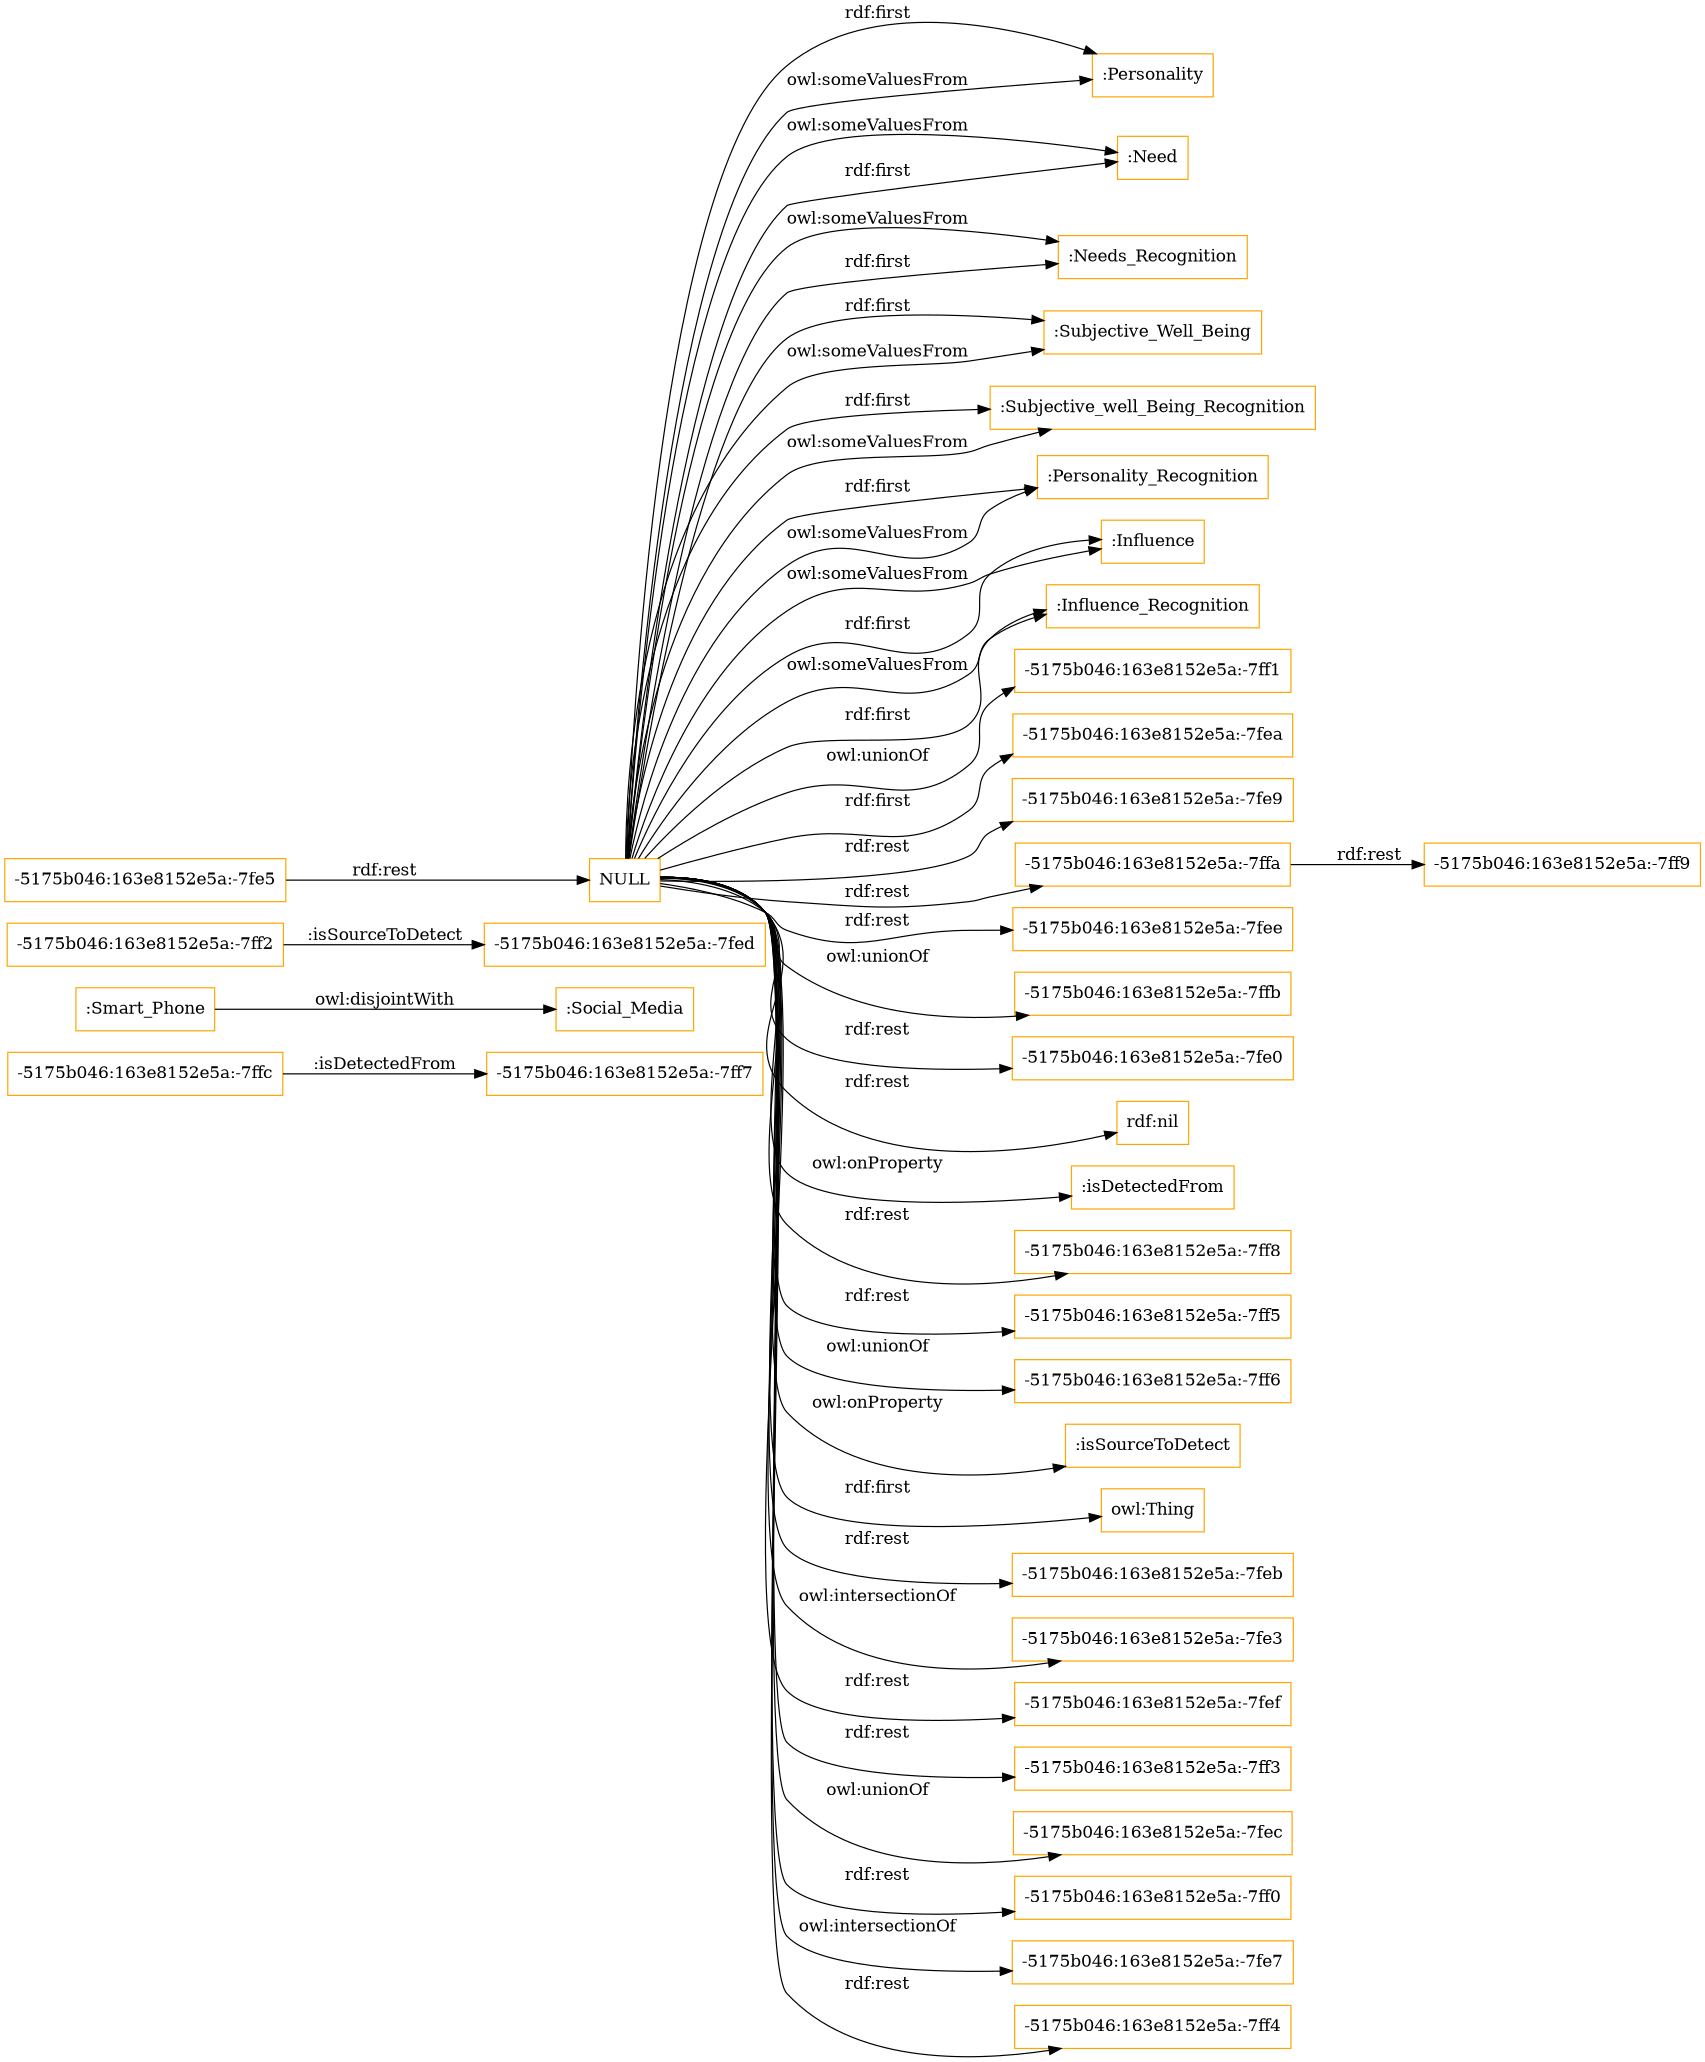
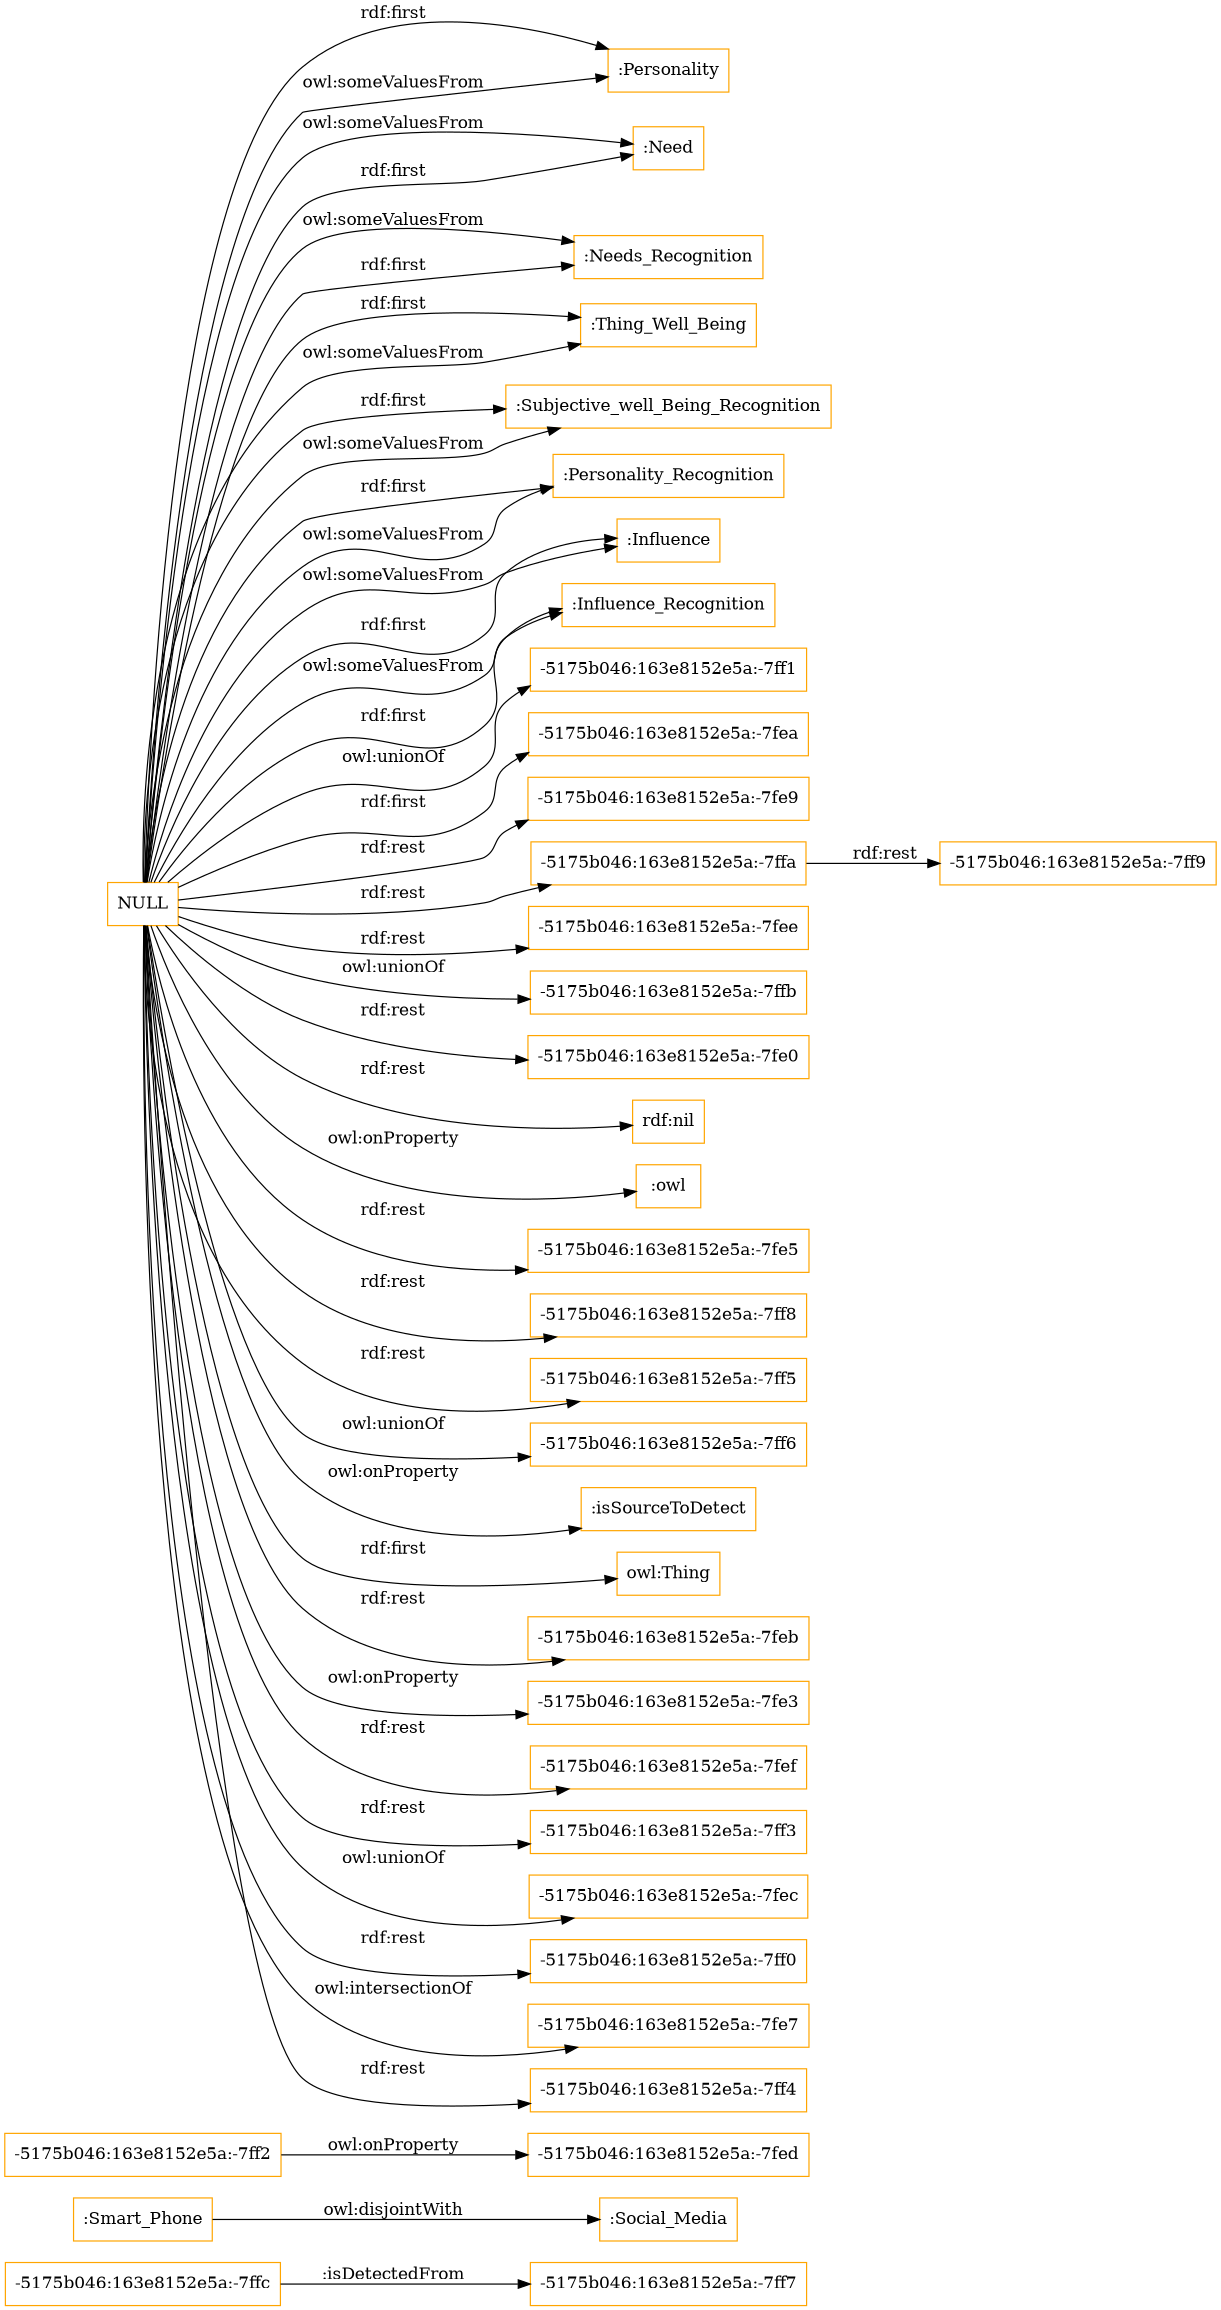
node ":Subjective_Well_Being": label ":Subjective_Well_Being" -> ":Thing_Well_Being"
edge "-5175b046:163e8152e5a:-7fe5" -> "NULL": reversed
edge "-5175b046:163e8152e5a:-7ff2" -> "-5175b046:163e8152e5a:-7fed": label ":isSourceToDetect" -> "owl:onProperty"
node ":isDetectedFrom": label ":isDetectedFrom" -> ":owl"
edge "NULL" -> "-5175b046:163e8152e5a:-7fe3": label "owl:intersectionOf" -> "owl:onProperty"
